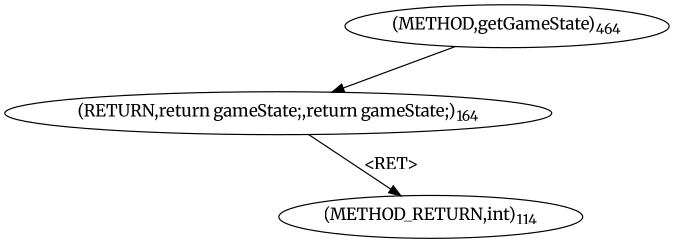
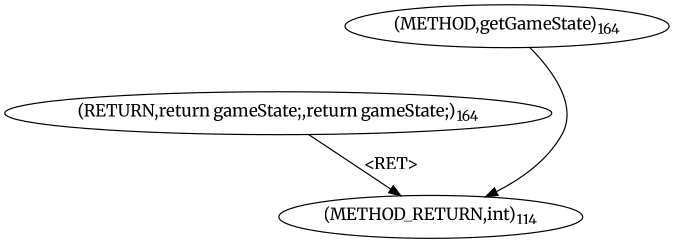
node "(METHOD,getGameState)": text "464" -> "164"
edge "(METHOD,getGameState)" -> "(RETURN,return gameState;,return gameState;)": now "(METHOD,getGameState)" -> "(METHOD_RETURN,int)"
